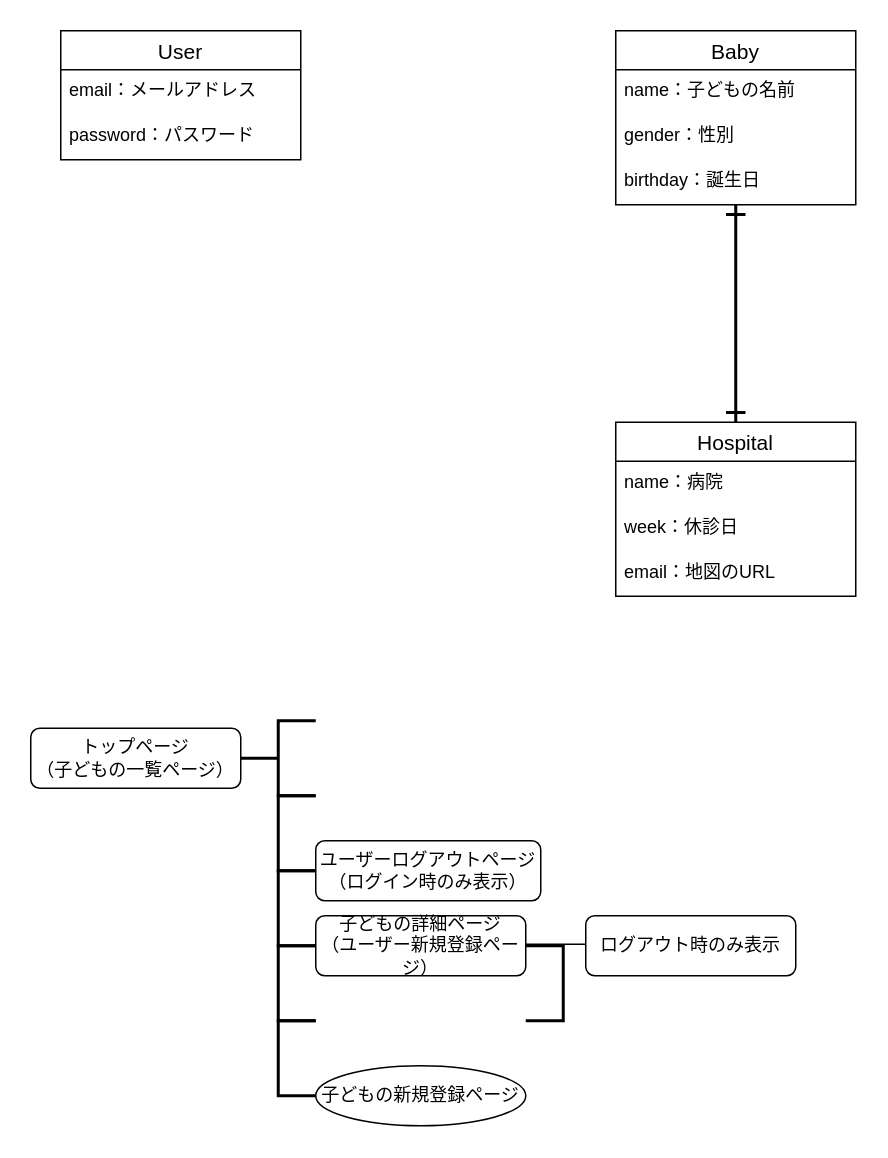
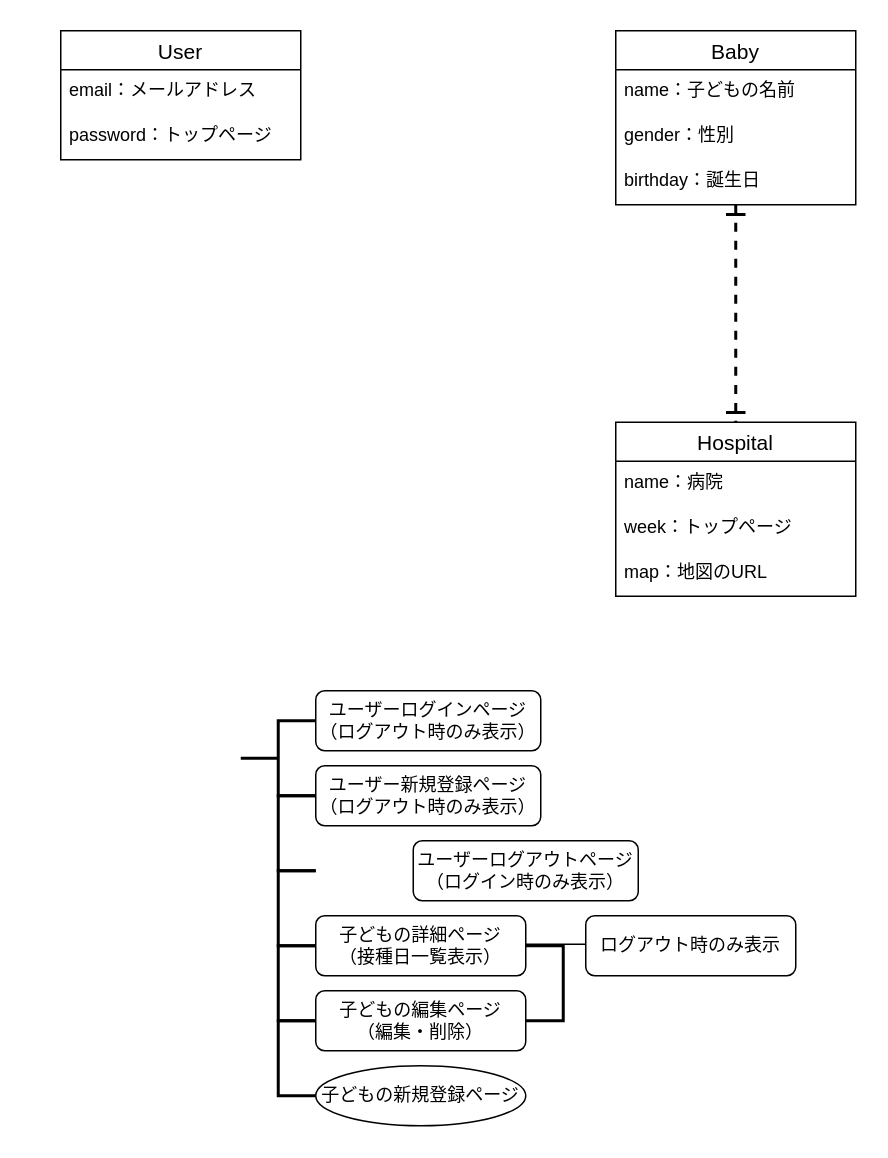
node "password：パスワード": label "password：パスワード" -> "password：トップページ"
edge "birthday：誕生日" -- "Hospital": style solid -> dashed
node "week：休診日": label "week：休診日" -> "week：トップページ"
node "email：地図のURL": label "email：地図のURL" -> "map：地図のURL"
node "ユーザーログインページ （ログアウト時のみ表示）": added
node "トップページ （子どもの一覧ページ）": removed
node "ユーザー新規登録ページ （ログアウト時のみ表示）": added
node "ユーザーログアウトページ （ログイン時のみ表示）": moved (428, 871) -> (526, 871)
node "子どもの詳細ページ （ユーザー新規登録ページ）": label "子どもの詳細ページ （ユーザー新規登録ページ）" -> "子どもの詳細ページ （接種日一覧表示）"
node "子どもの編集ページ （編集・削除）": added
